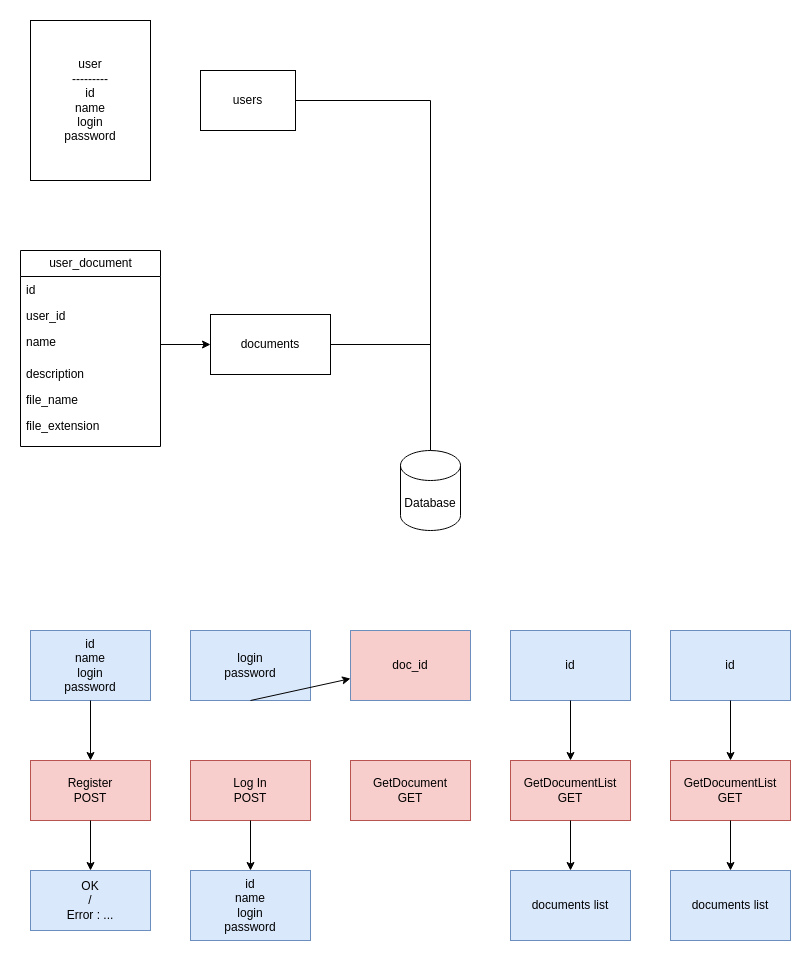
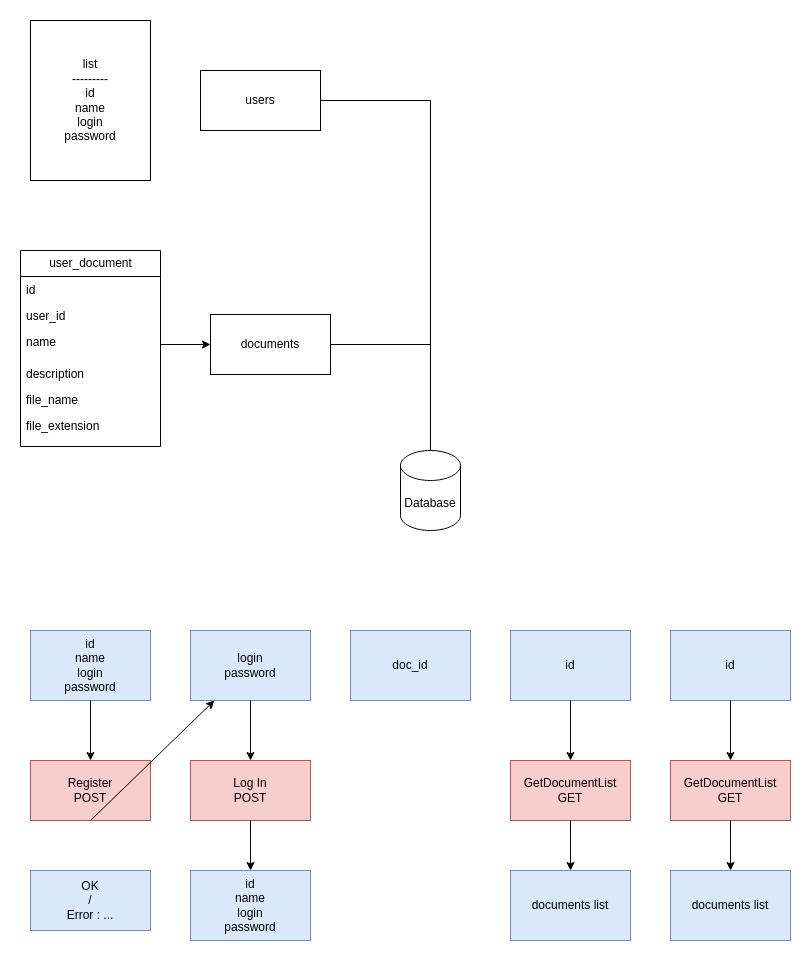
node "user --------- id name login password": label "user --------- id name login password" -> "list --------- id name login password"
node "users": size 95x60 -> 120x60
node "doc_id": fillcolor #f8cecc -> #dae8fc
edge "login password" -> "doc_id": now "login password" -> "Log In POST"
node "GetDocument GET": removed
edge "Register POST" -> "OK / Error : ...": now "Register POST" -> "login password"
